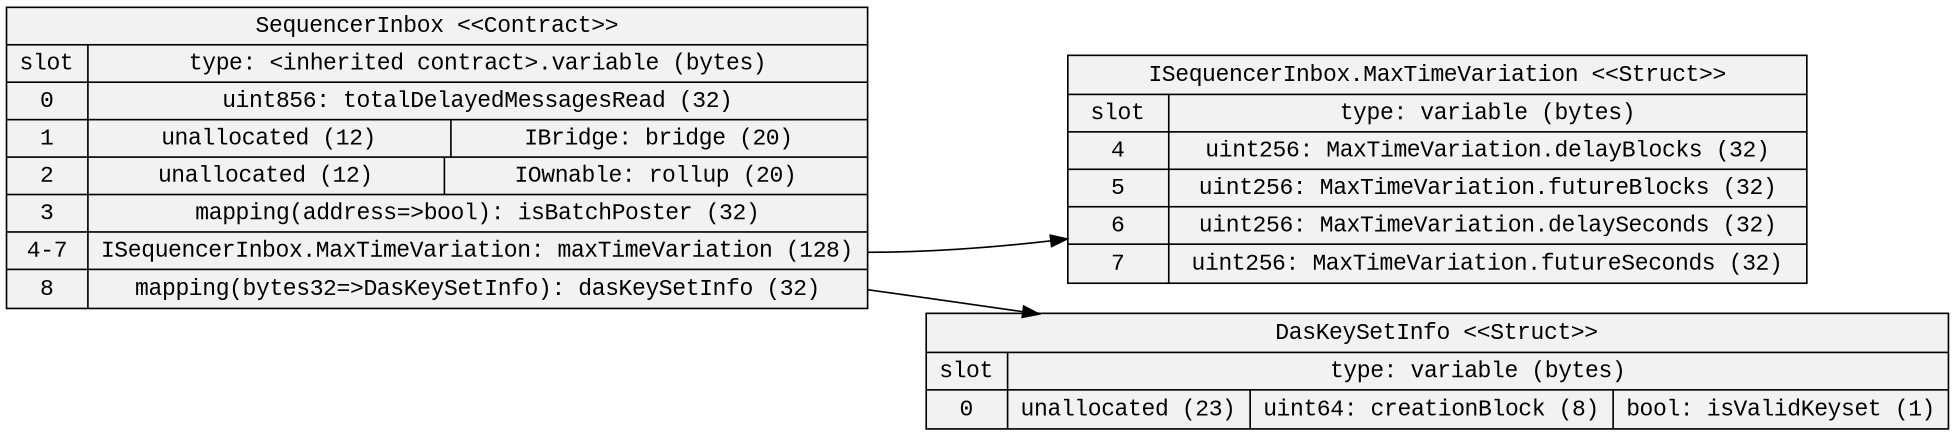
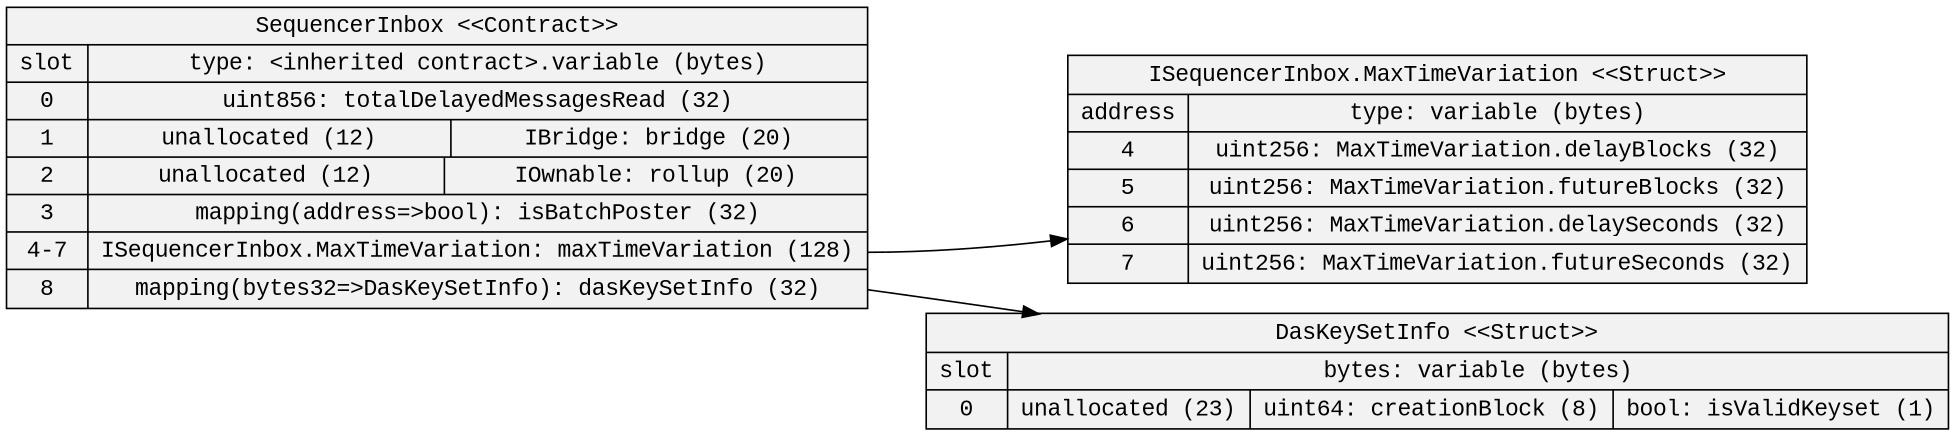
node "ISequencerInbox.MaxTimeVariation <<Struct>>": text "slot" -> "address"
node "DasKeySetInfo <<Struct>>": text "type: variable (bytes)" -> "bytes: variable (bytes)"
